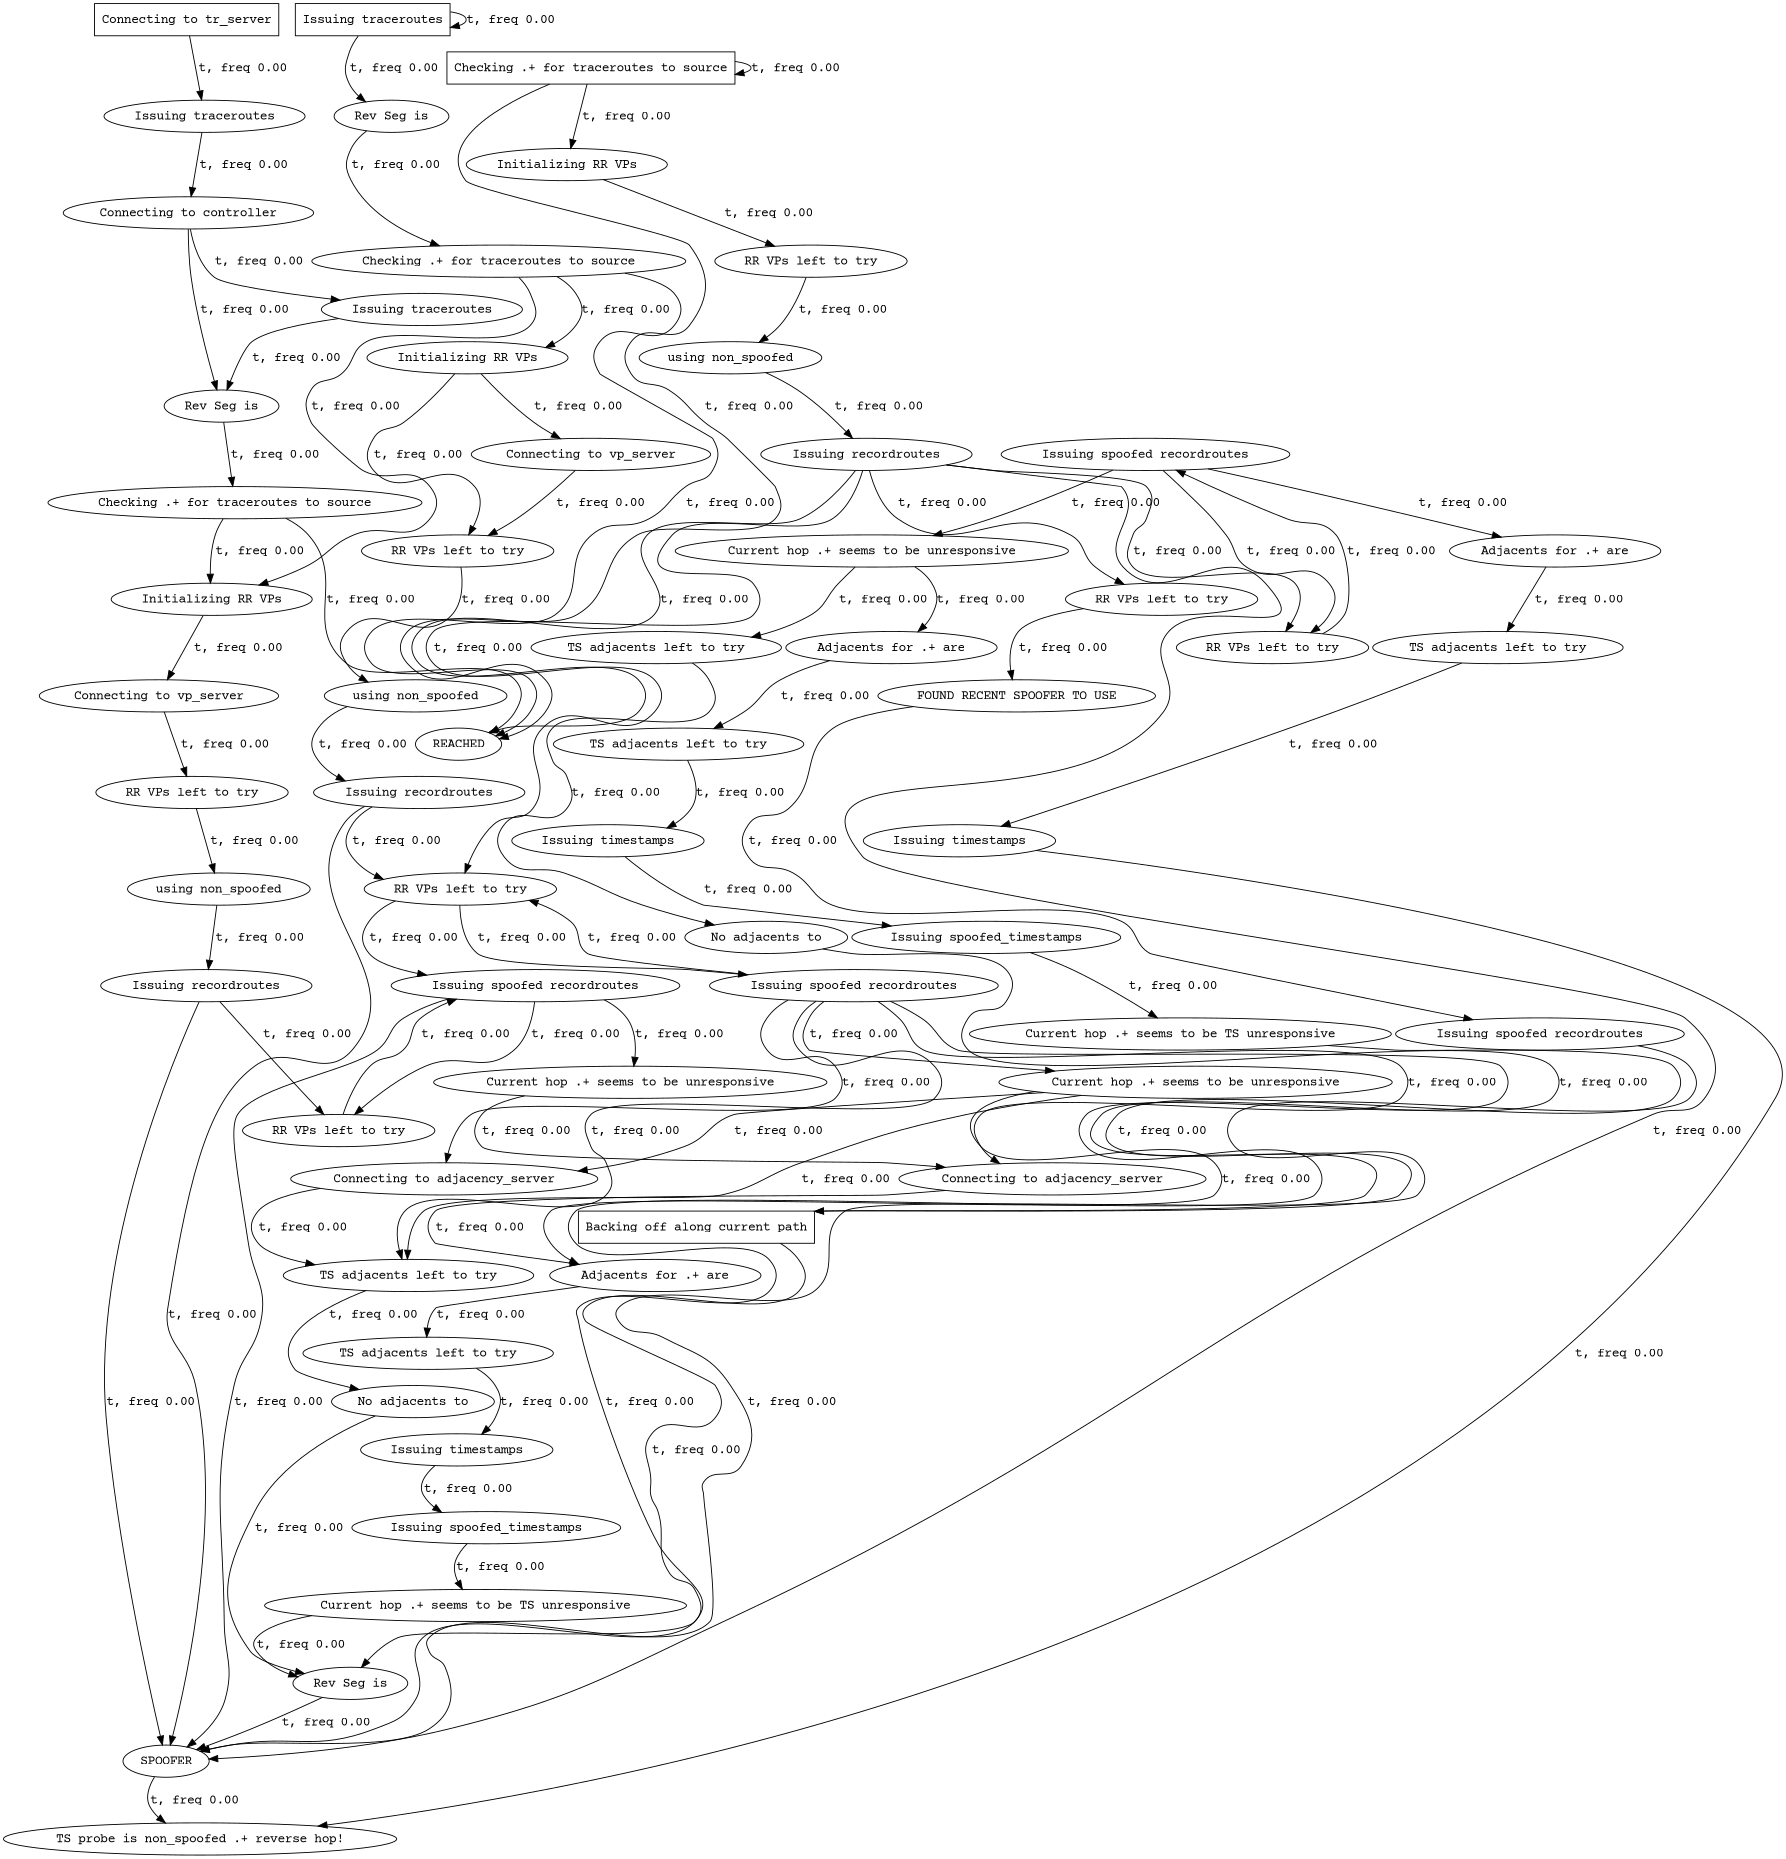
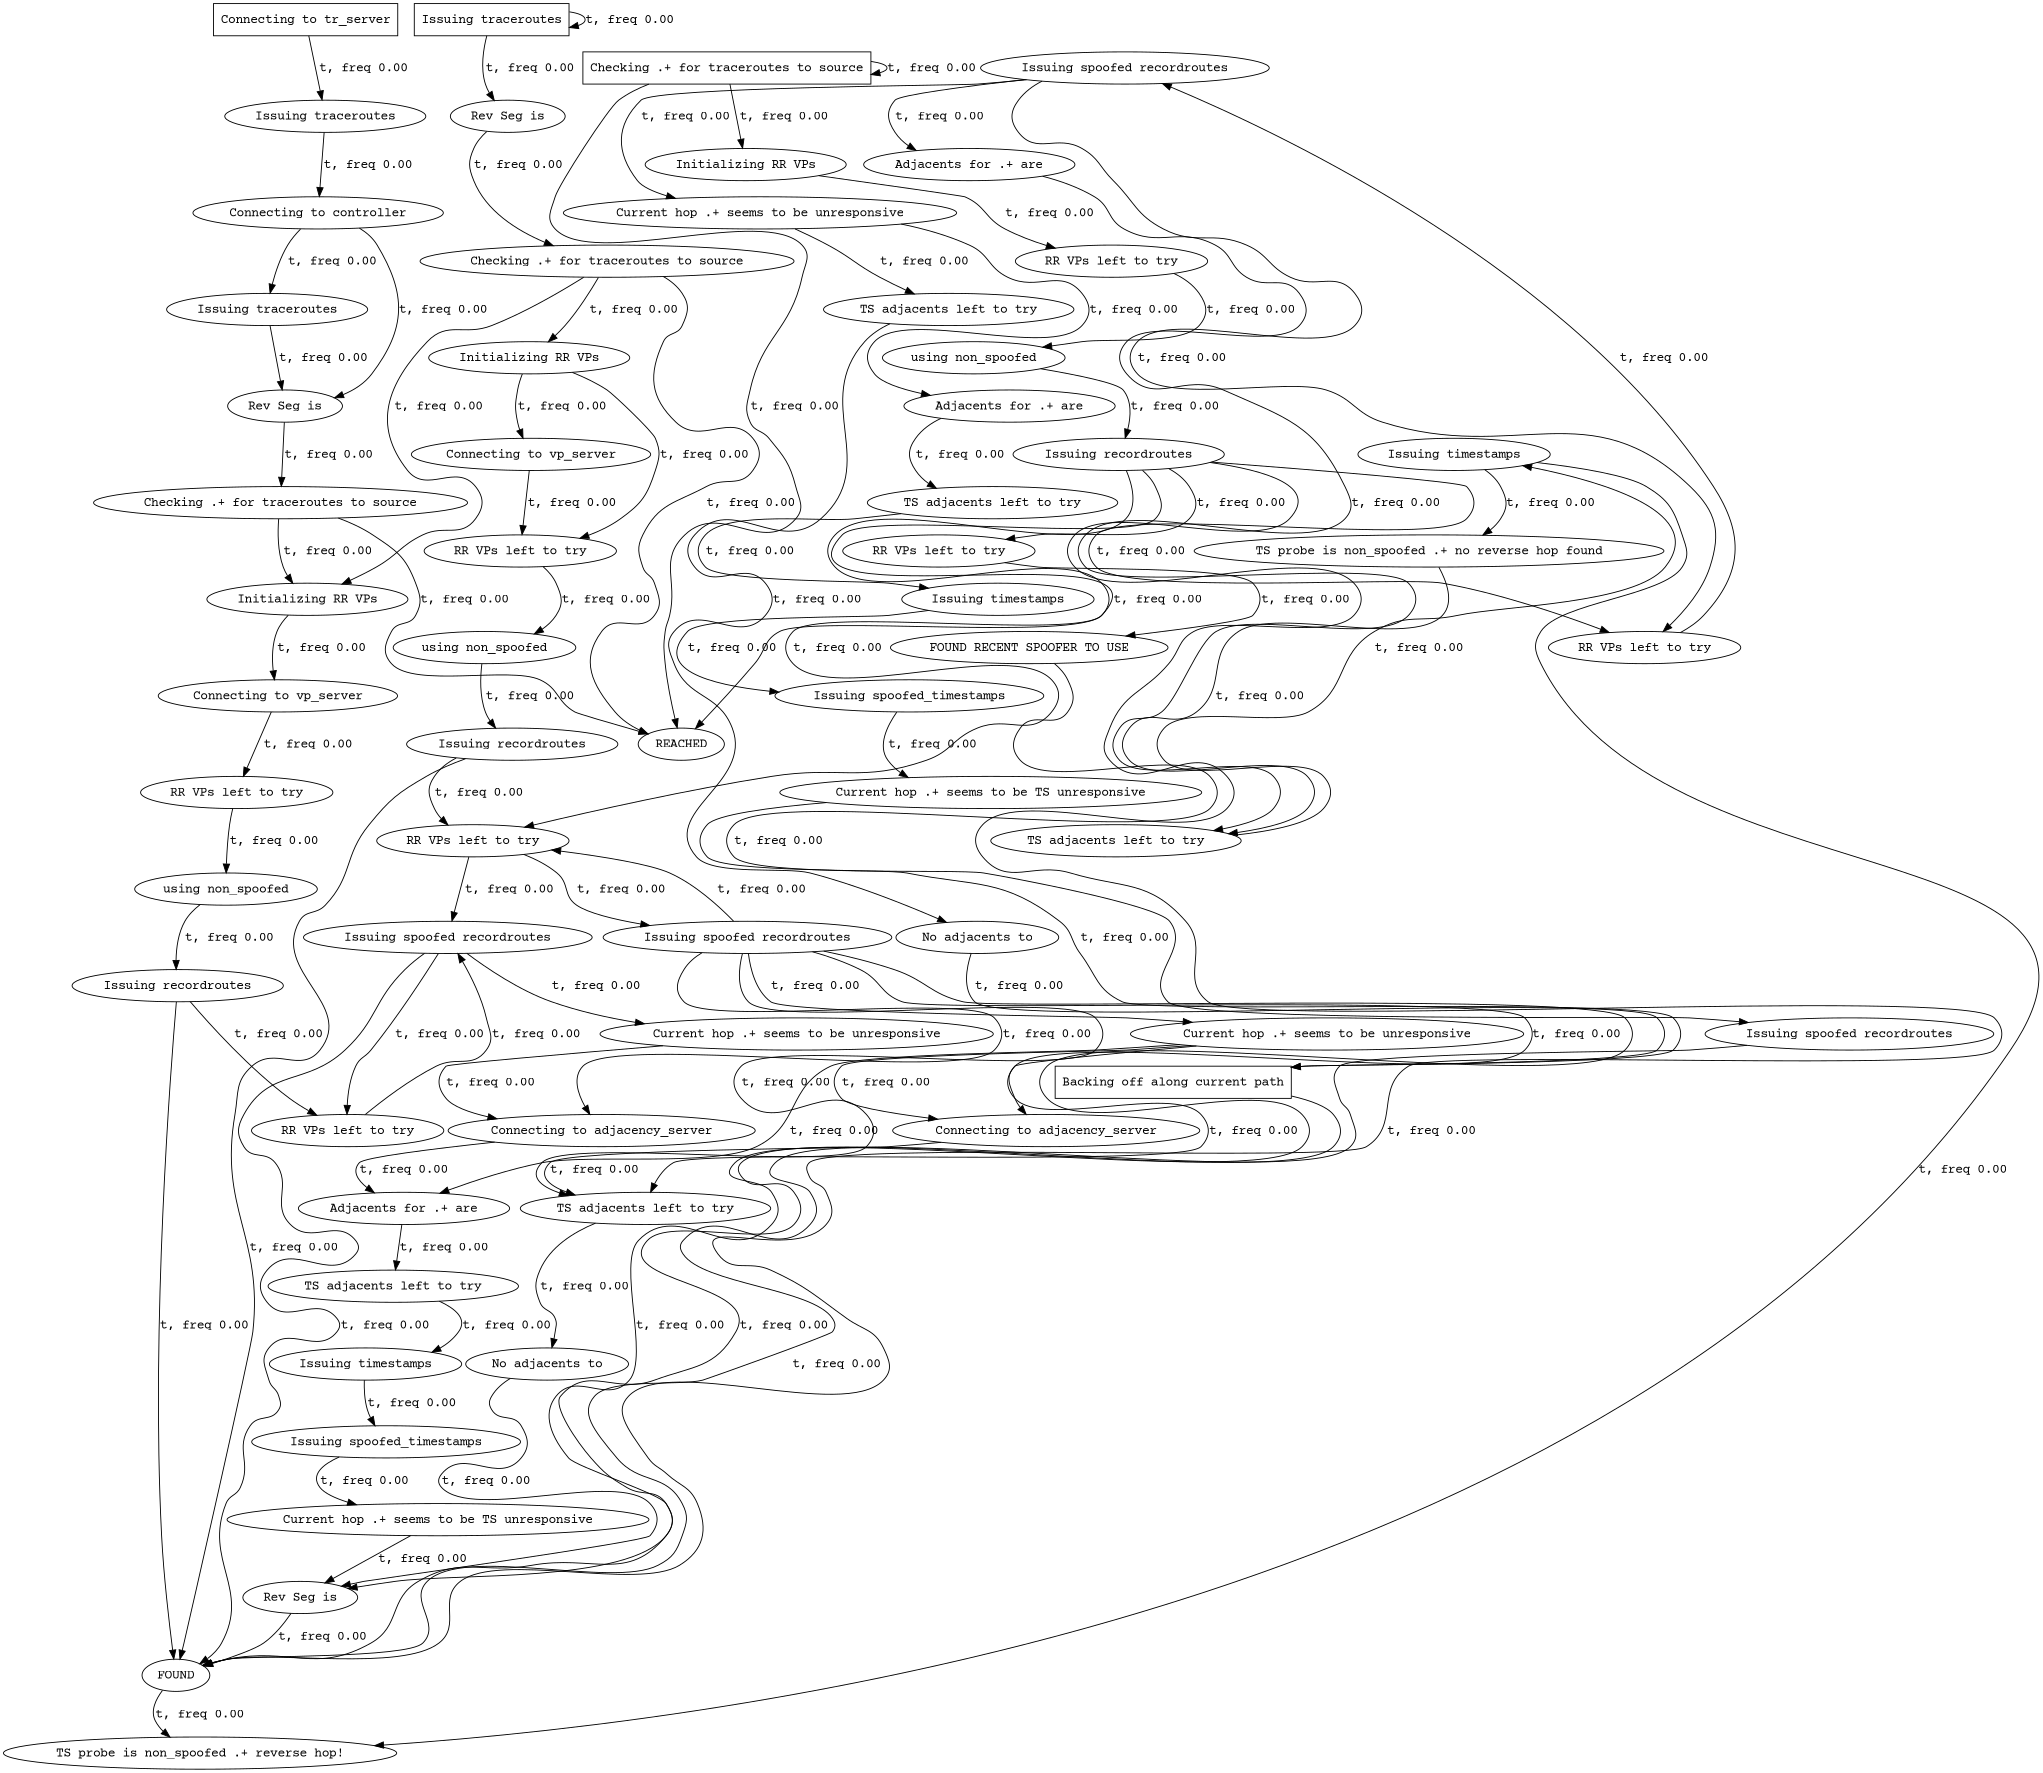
node "TS probe is non_spoofed .+ no reverse hop found": added
node "SPOOFER": label "SPOOFER" -> "FOUND"
